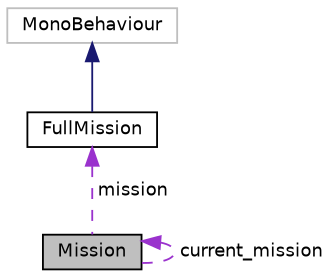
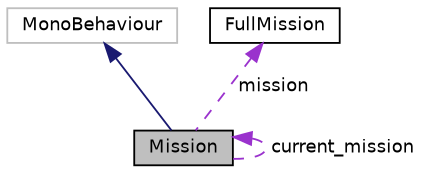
edge "FullMission" -> "MonoBehaviour": now "Mission" -> "MonoBehaviour"
